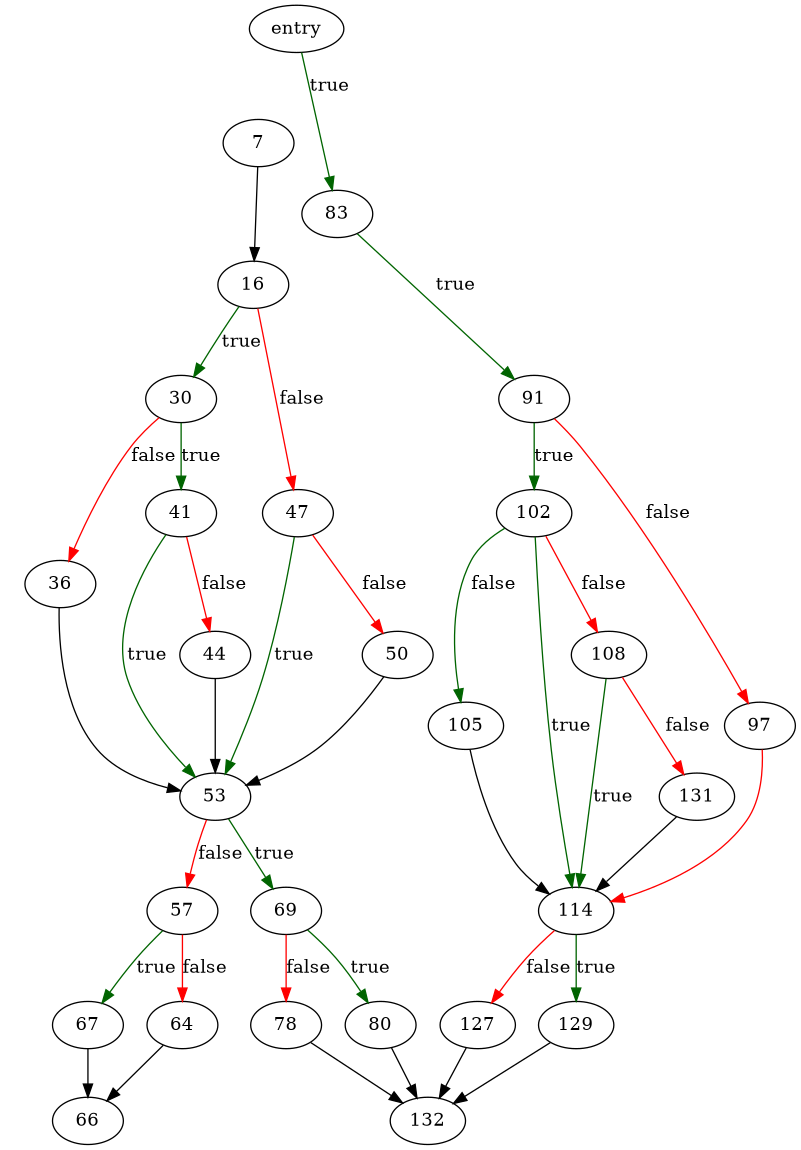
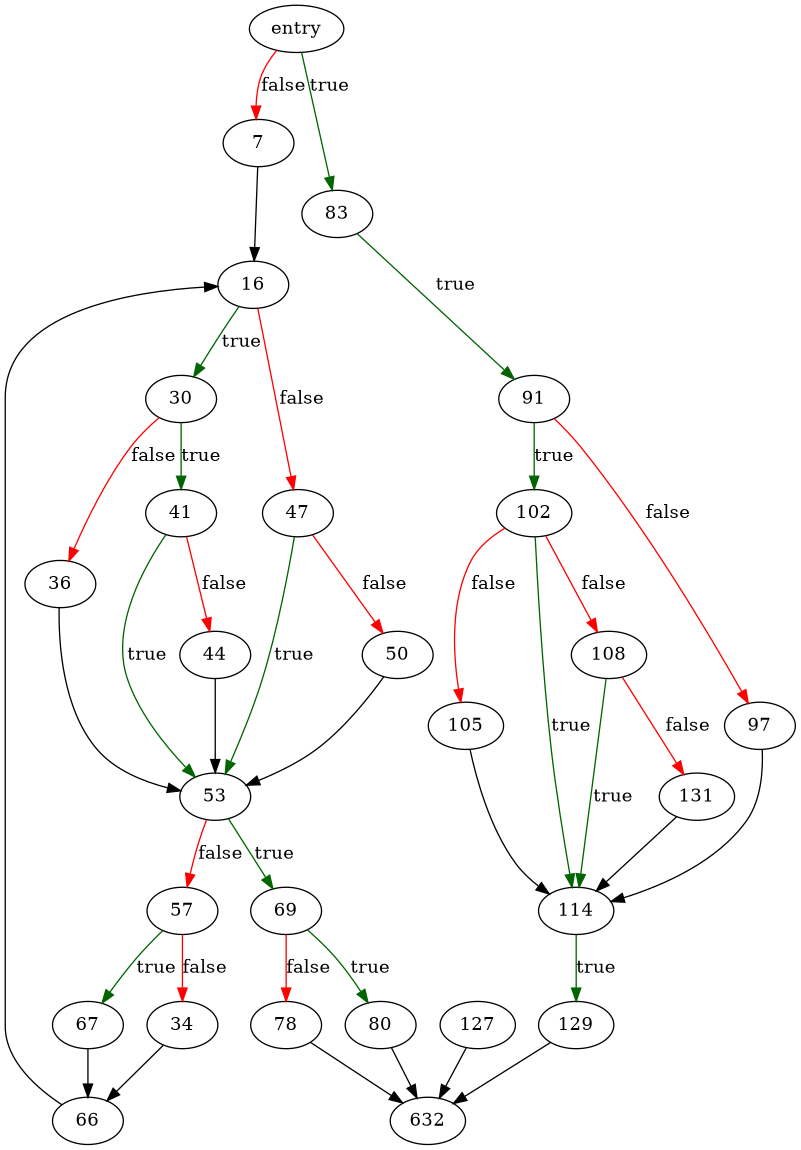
edge "entry" -> "7": added, label "false"
edge "102" -> "105": color darkgreen -> red
edge "66" -> "16": added
edge "97" -> "114": color red -> black
edge "114" -> "127": removed, label "false"
node "64": label "64" -> "34"
node "132": label "132" -> "632"
